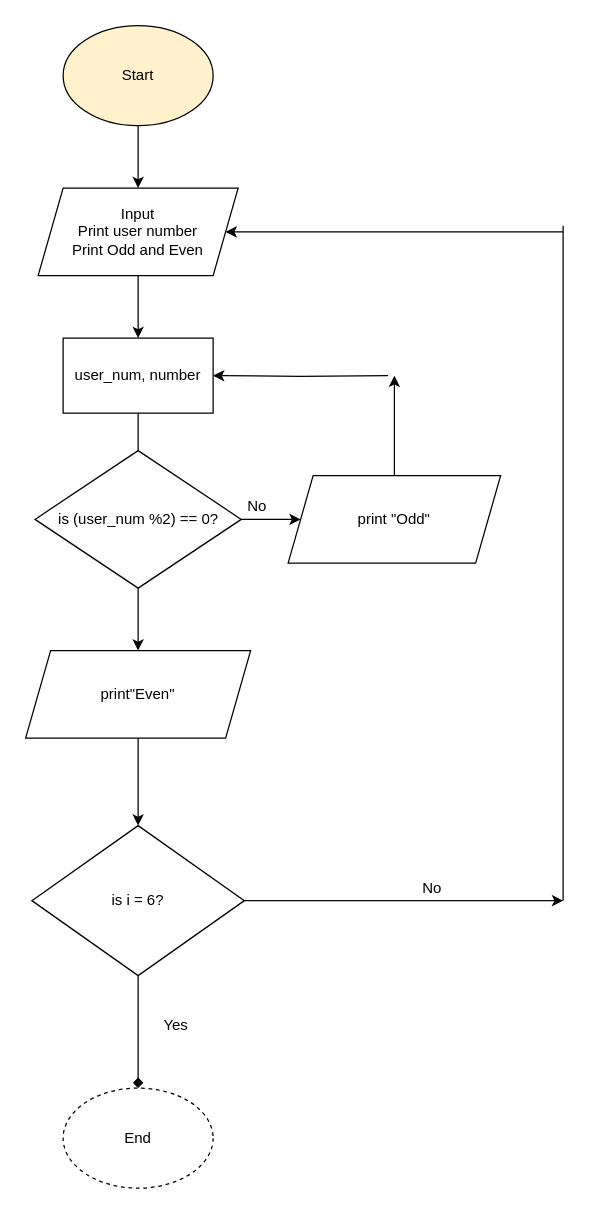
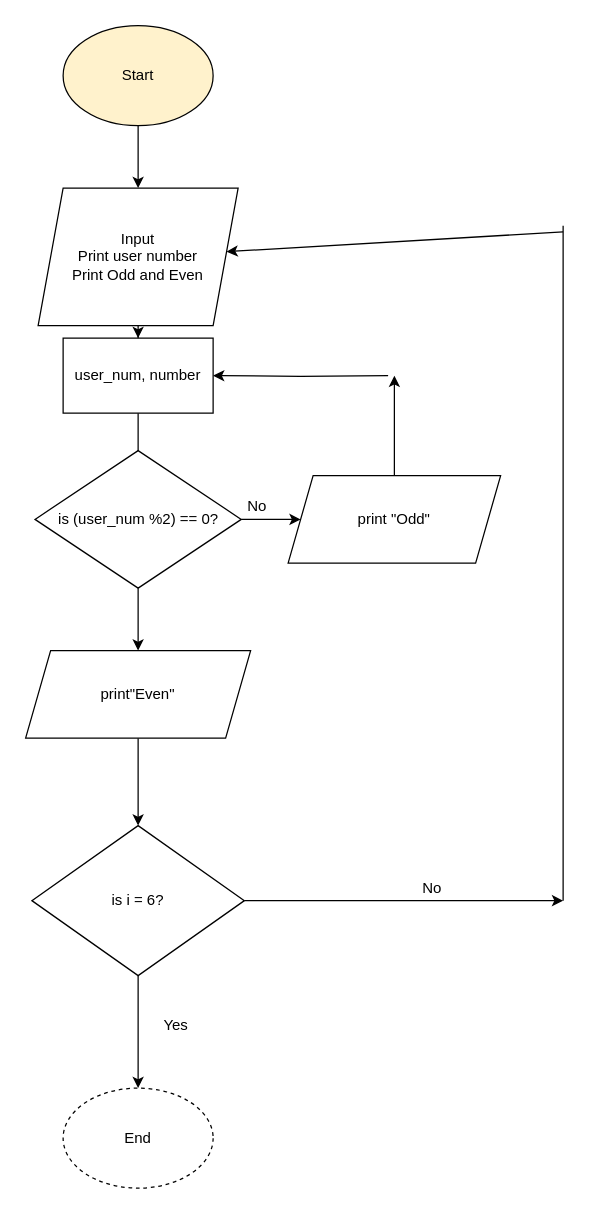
node "Input Print user number Print Odd and Even": size 200x88 -> 200x138
edge "is i = 6?" -> "End": arrowhead diamond -> classic
